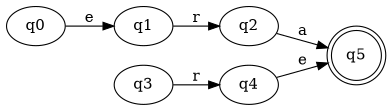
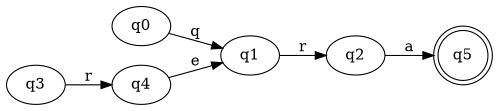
edge "q0" -> "q1": label "e" -> "q"
edge "q4" -> "q5": now "q4" -> "q1"
